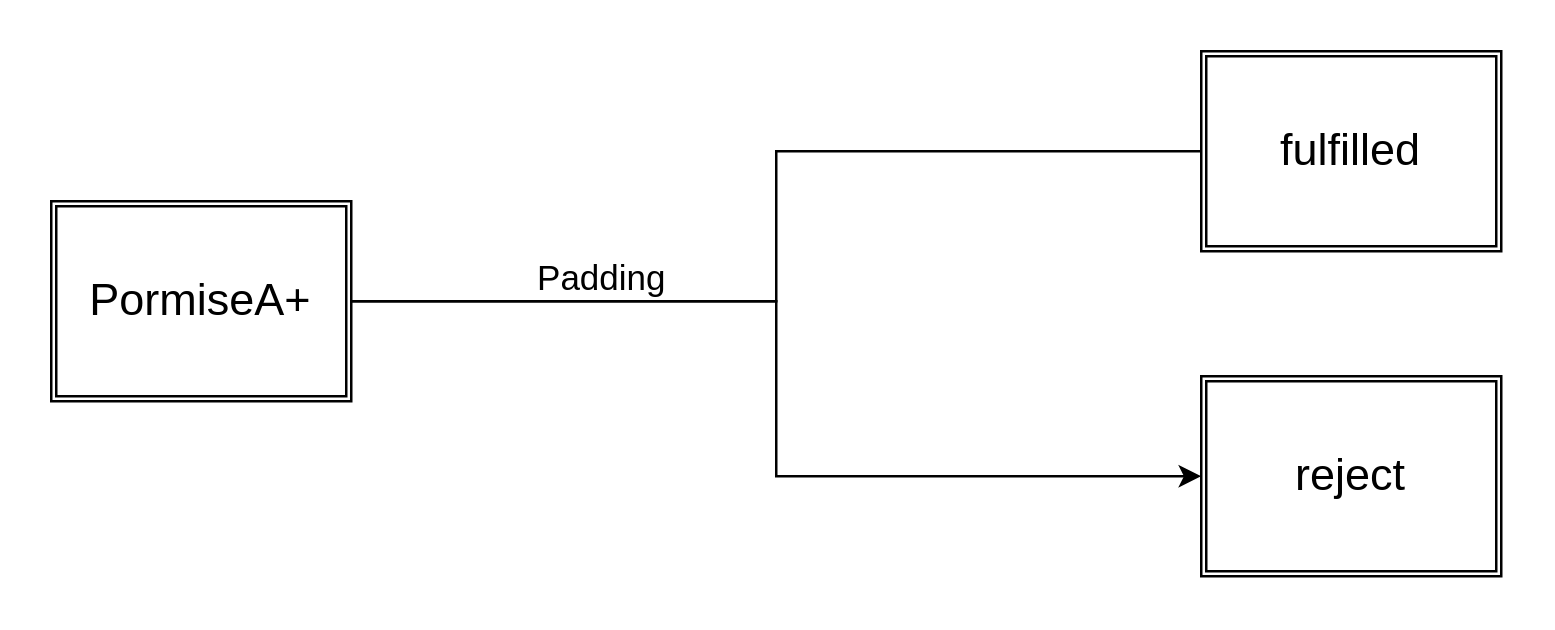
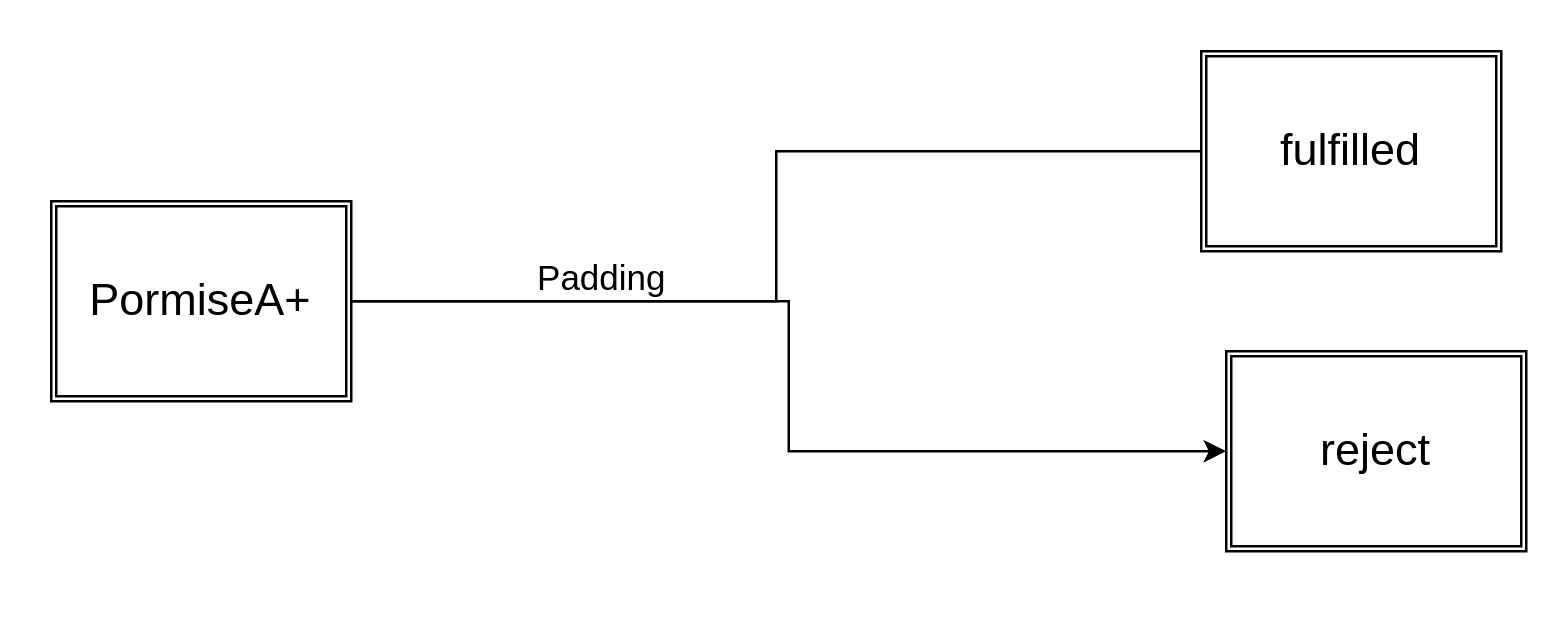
node "reject": moved (1351, 476) -> (1376, 451)
